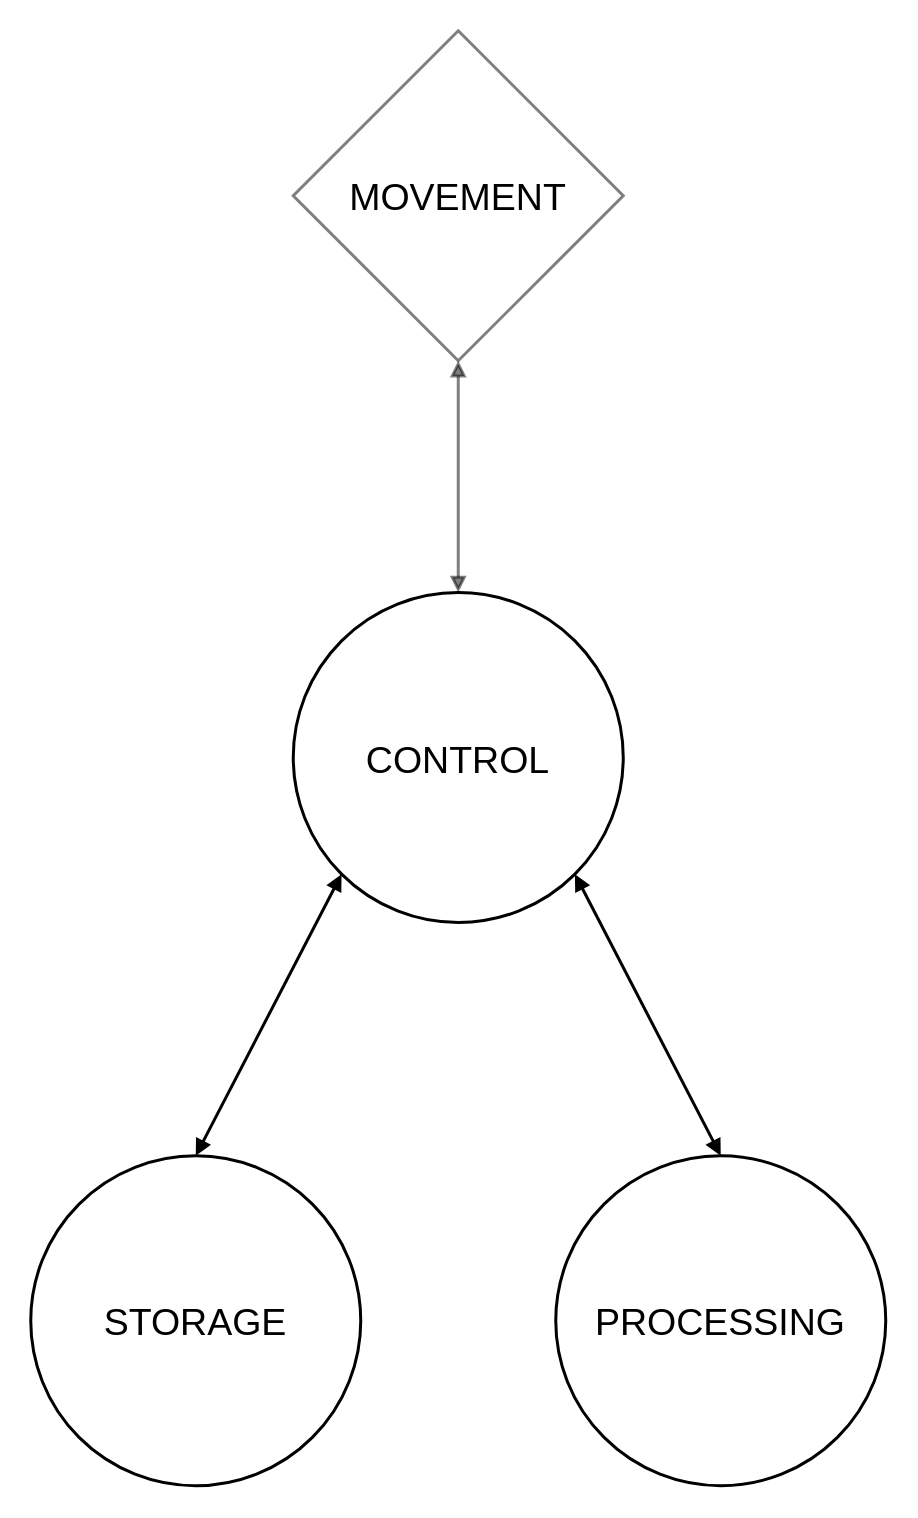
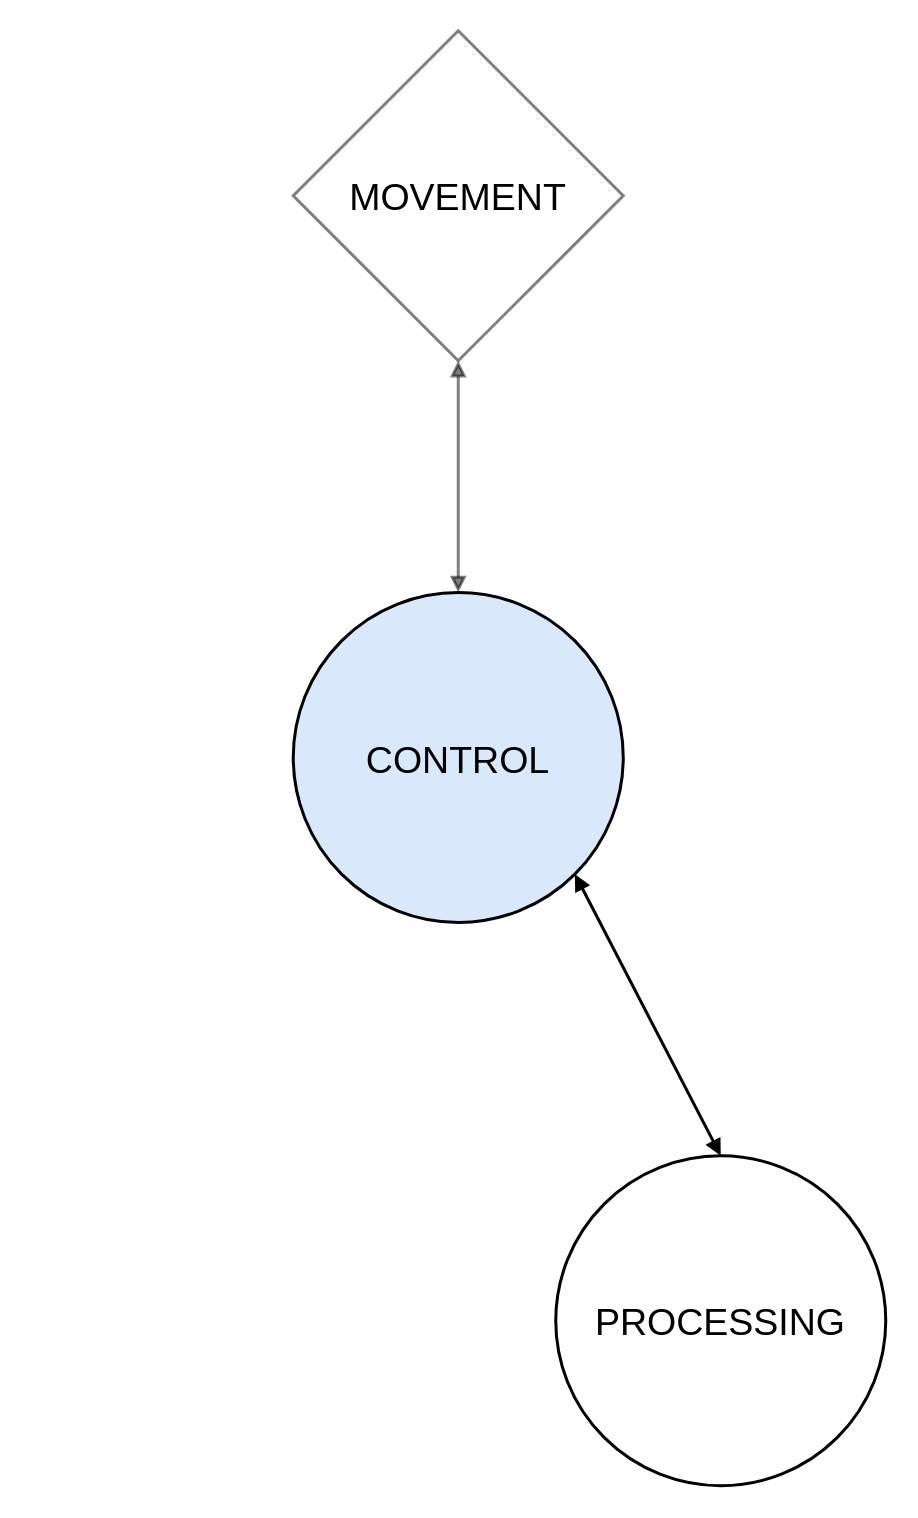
node "CONTROL": fillcolor #ffffff -> #dae8fc
edge "CONTROL" -- "STORAGE": removed
node "STORAGE": removed
